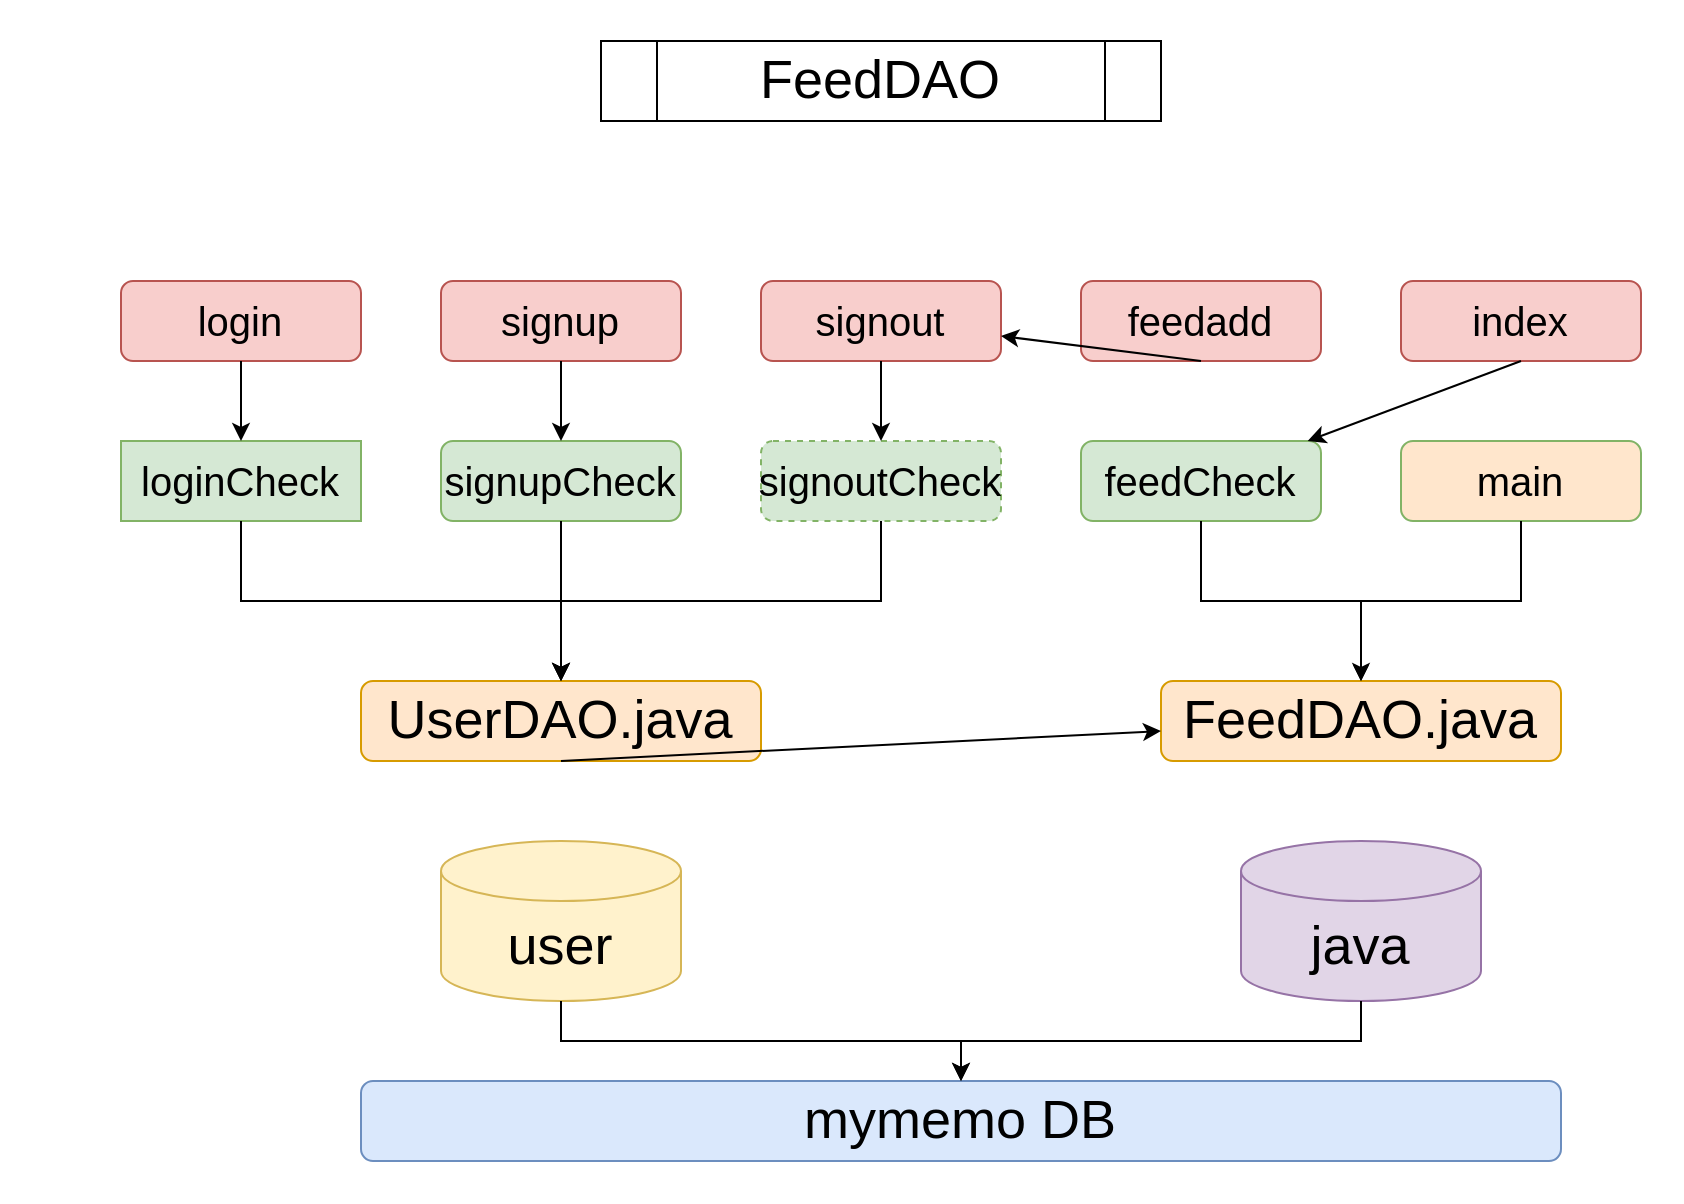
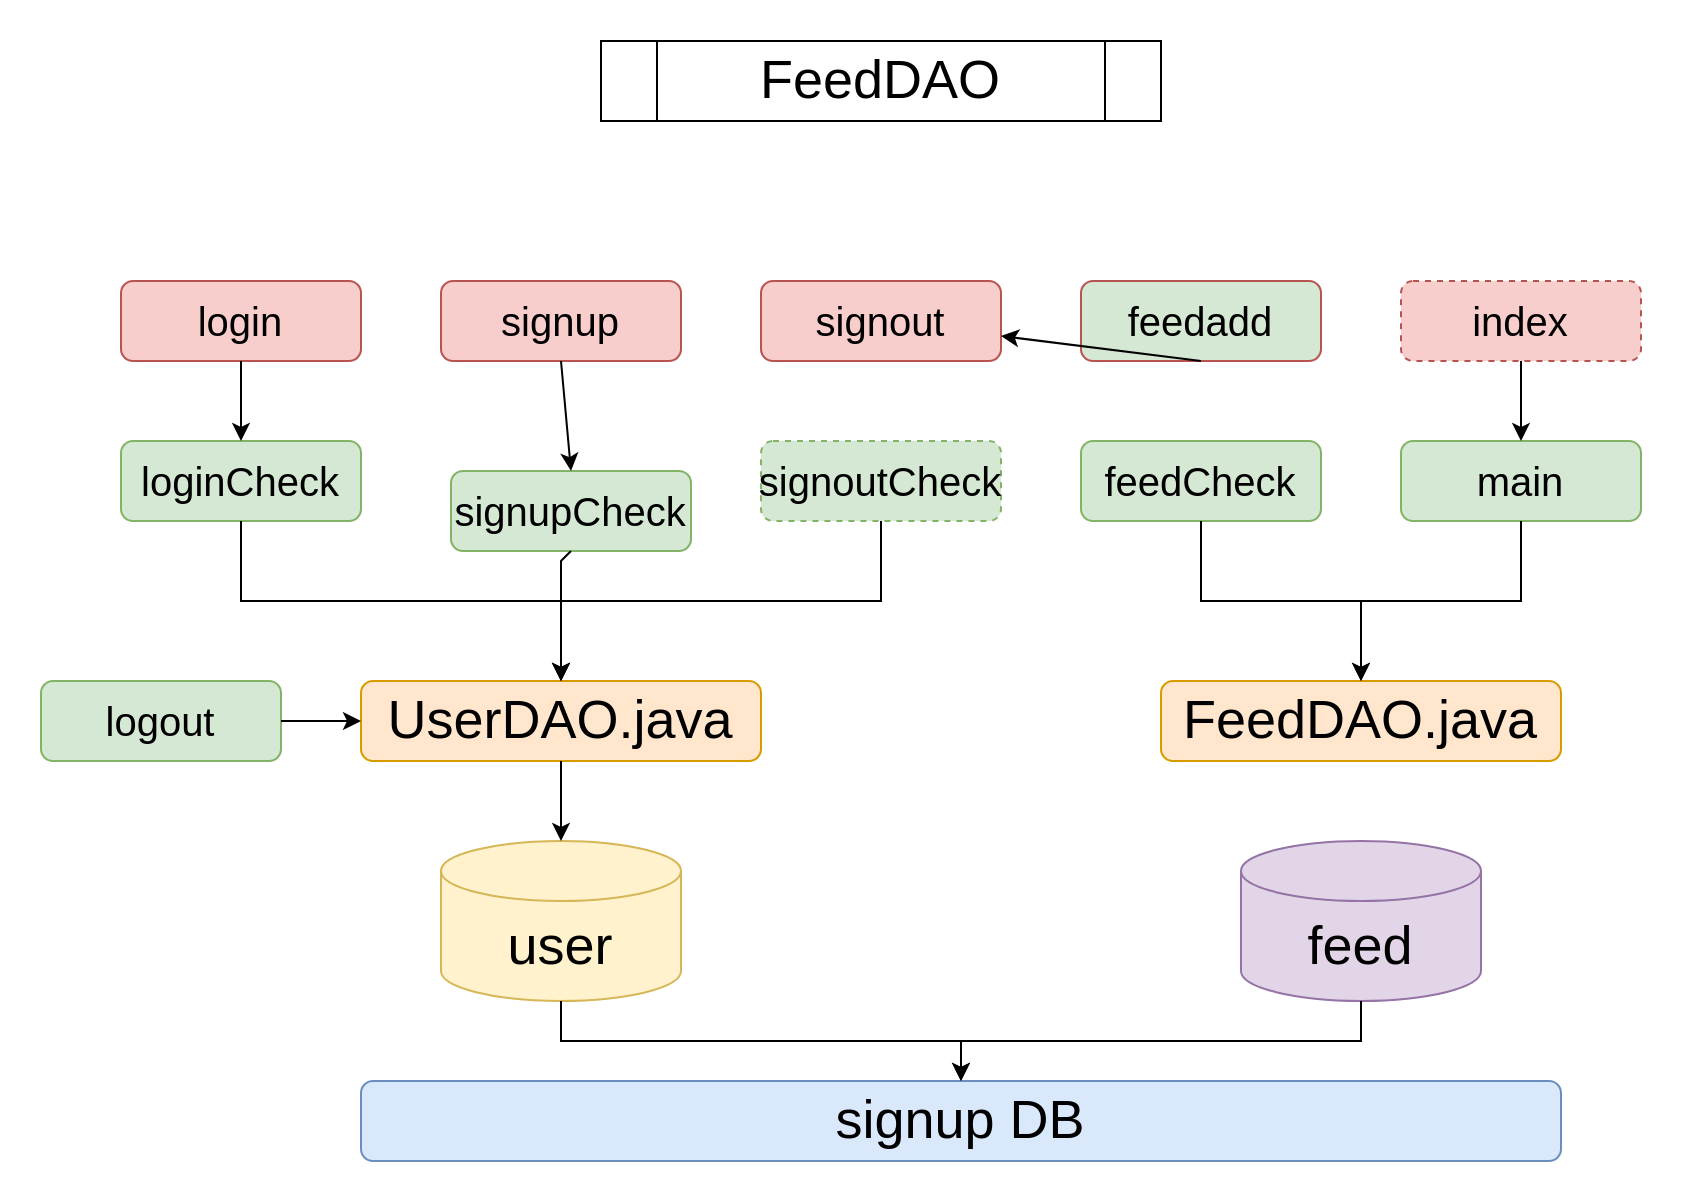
node "feedadd": fillcolor #f8cecc -> #d5e8d4
node "index": style solid -> dashed
edge "signout" -> "signoutCheck": removed
edge "index" -> "feedCheck": now "index" -> "main"
node "loginCheck": shape rectangle -> rounded rectangle
node "signupCheck": moved (561, 481) -> (571, 511)
node "main": fillcolor #ffe6cc -> #d5e8d4
edge "main" -> "FeedDAO.java": arrowhead open -> classic
node "logout": added
edge "logout" -> "UserDAO.java": added
edge "UserDAO.java" -> "FeedDAO.java": now "UserDAO.java" -> "user"
node "java": label "java" -> "feed"
node "mymemo DB": label "mymemo DB" -> "signup DB"
